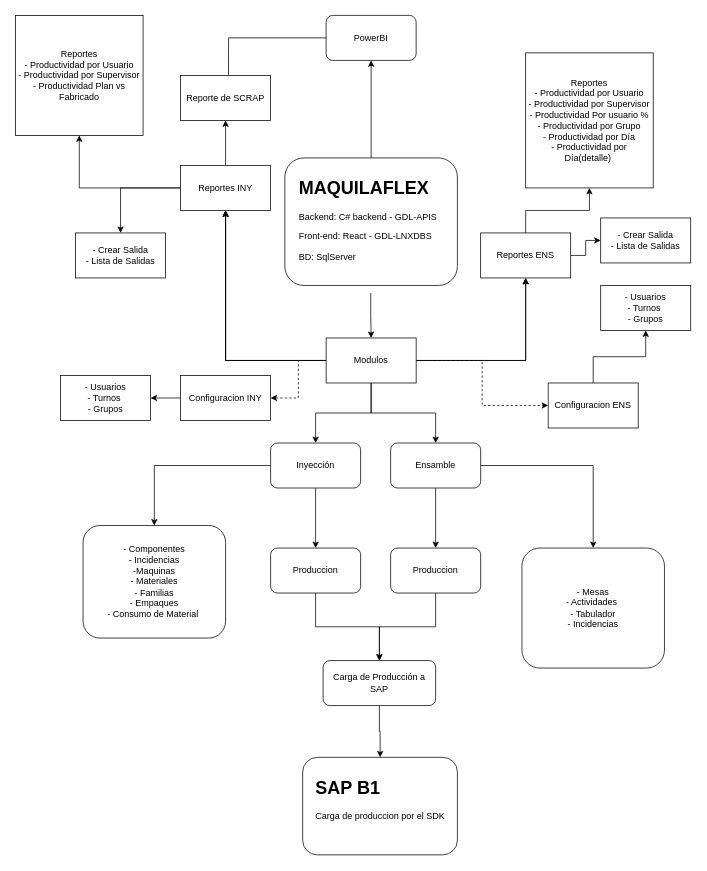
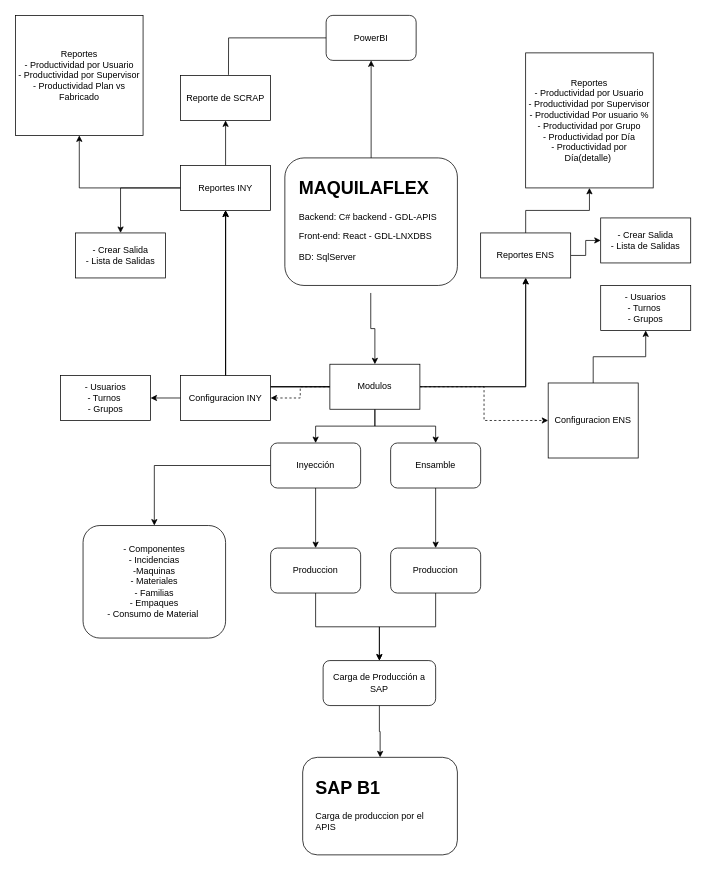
node "Modulos": moved (371, 360) -> (375, 387)
node "Configuracion ENS": size 90x45 -> 90x75
edge "Ensamble" -> "- Mesas - Actividades - Tabulador - Incidencias": removed
node "- Mesas - Actividades - Tabulador - Incidencias": removed
node "SAP B1Carga de produccion por el SDK": label "SAP B1Carga de produccion por el SDK" -> "SAP B1Carga de produccion por el APIS"
